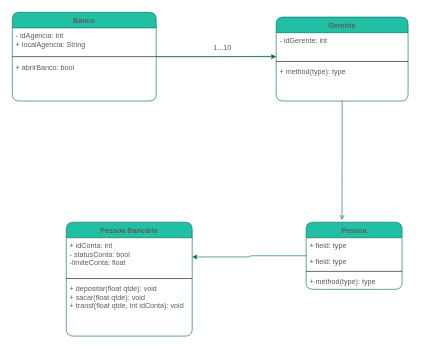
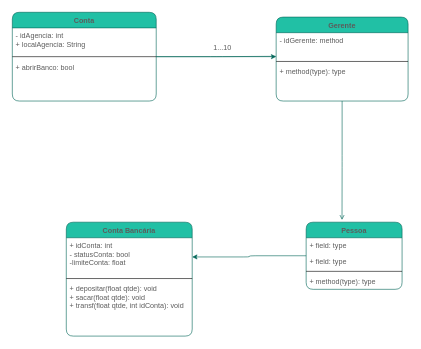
node "Banco": label "Banco" -> "Conta"
node "- idGerente: int": label "- idGerente: int" -> "- idGerente: method"
node "Pessoa Bancária": label "Pessoa Bancária" -> "Conta Bancária"
